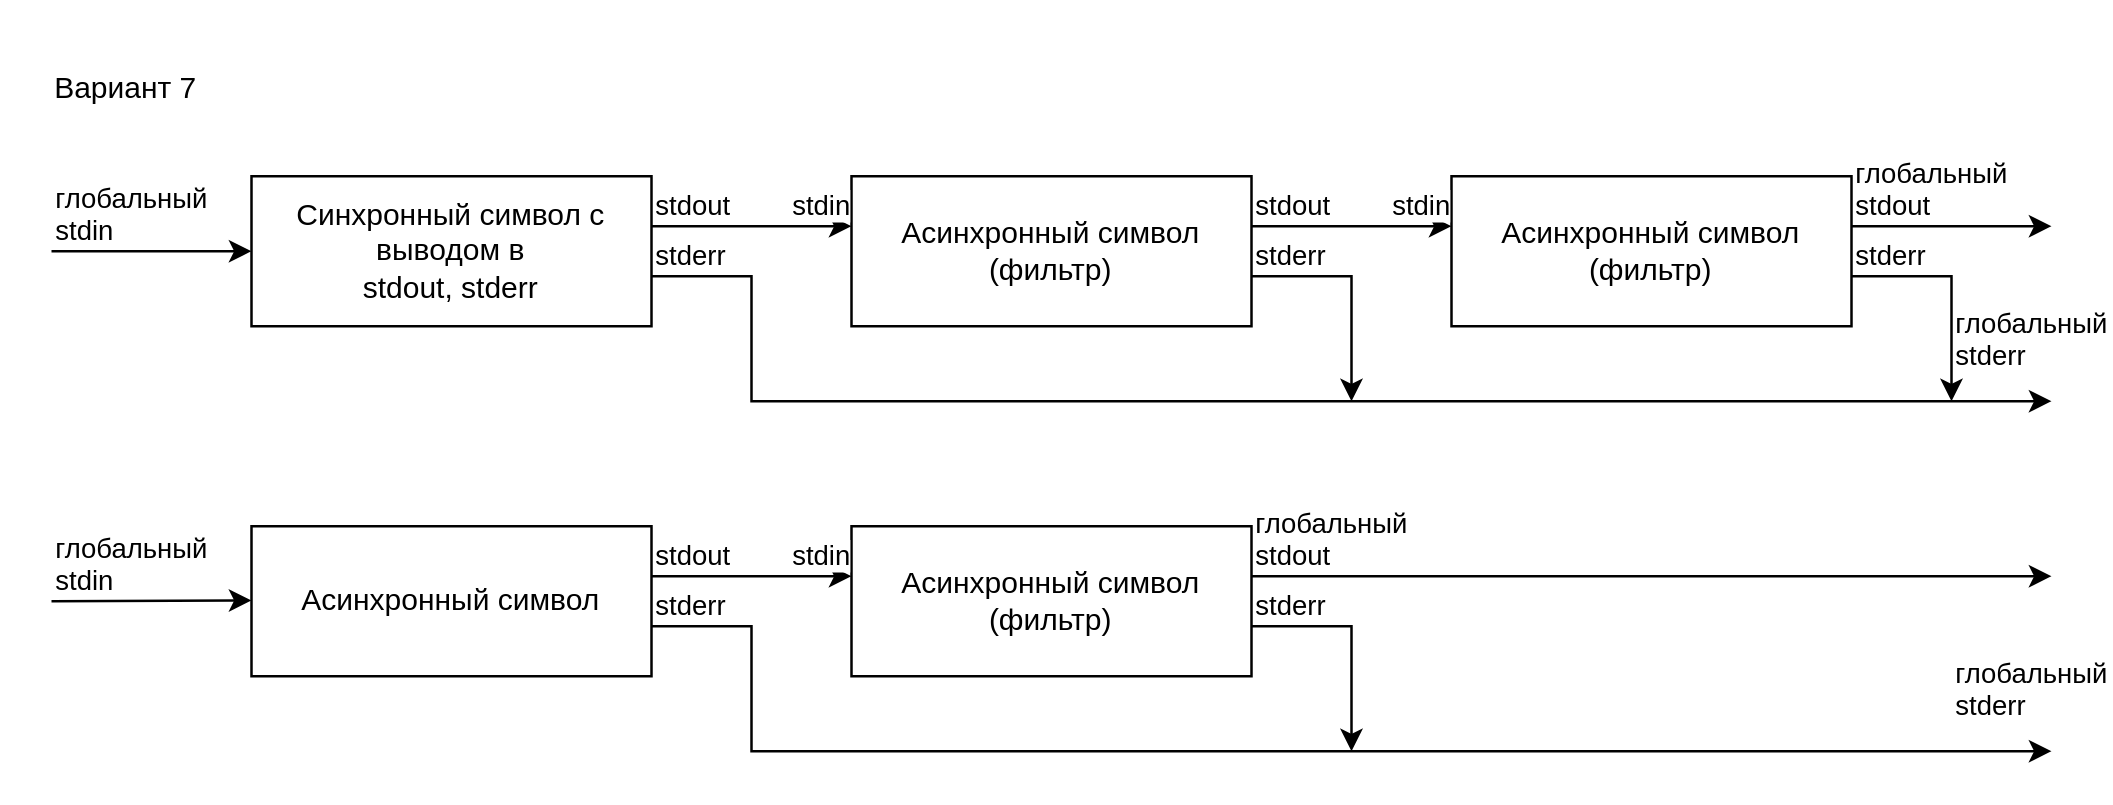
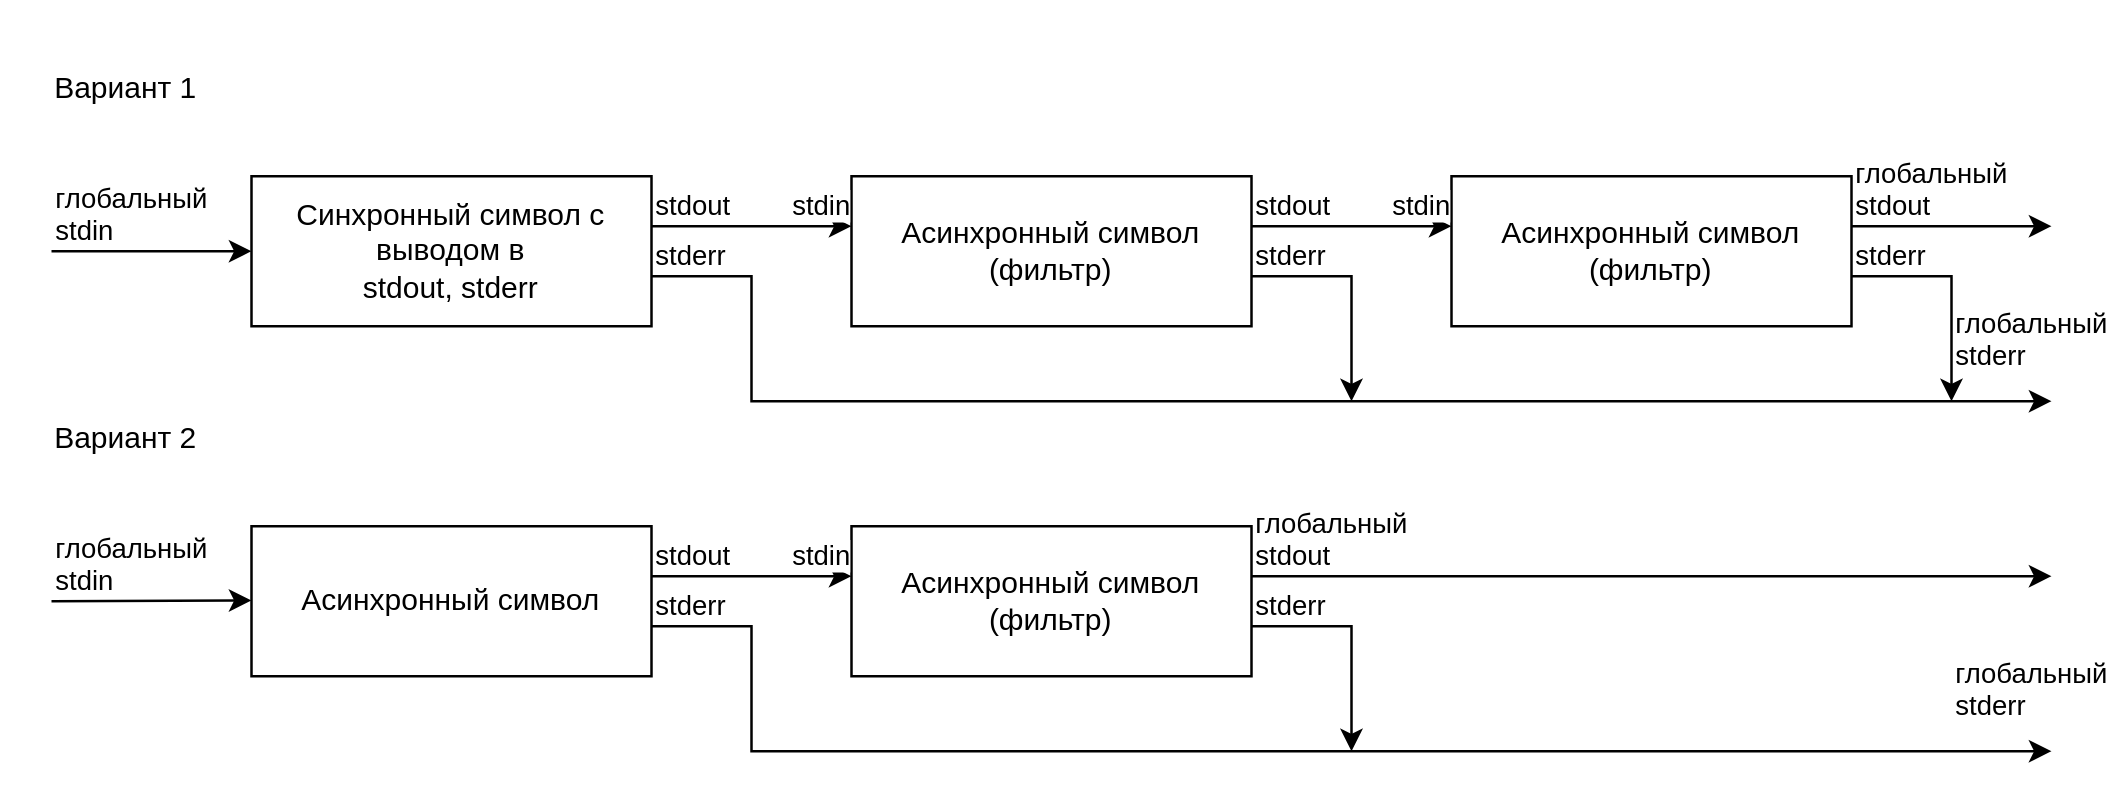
node "Вариант 7": label "Вариант 7" -> "Вариант 1"
node "Вариант 2": added
